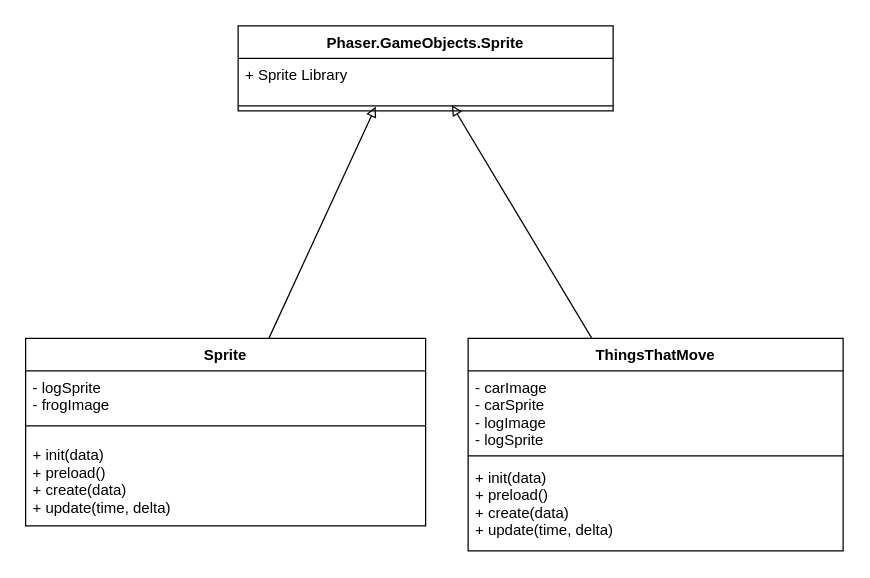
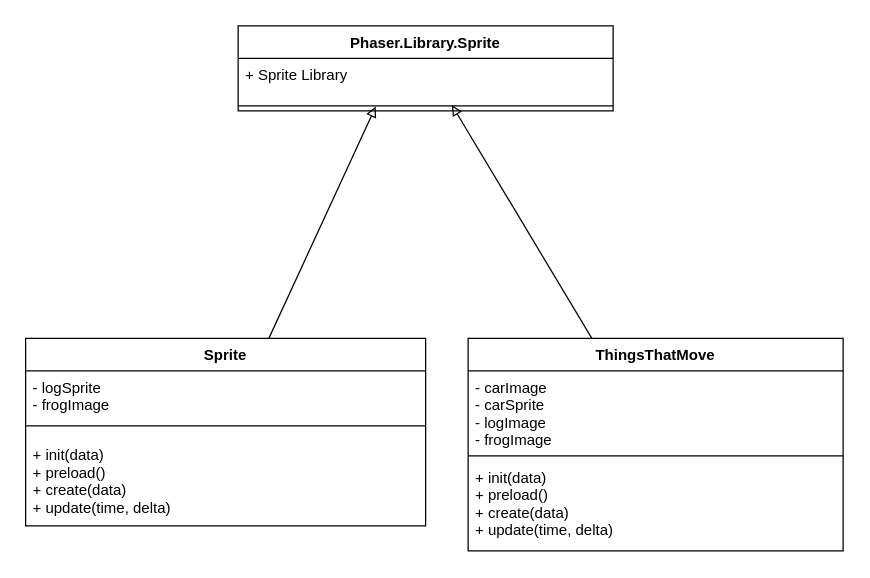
node "Phaser.GameObjects.Sprite": label "Phaser.GameObjects.Sprite" -> "Phaser.Library.Sprite"
node "- carImage - carSprite - logImage - logSprite": label "- carImage - carSprite - logImage - logSprite" -> "- carImage - carSprite - logImage - frogImage"
